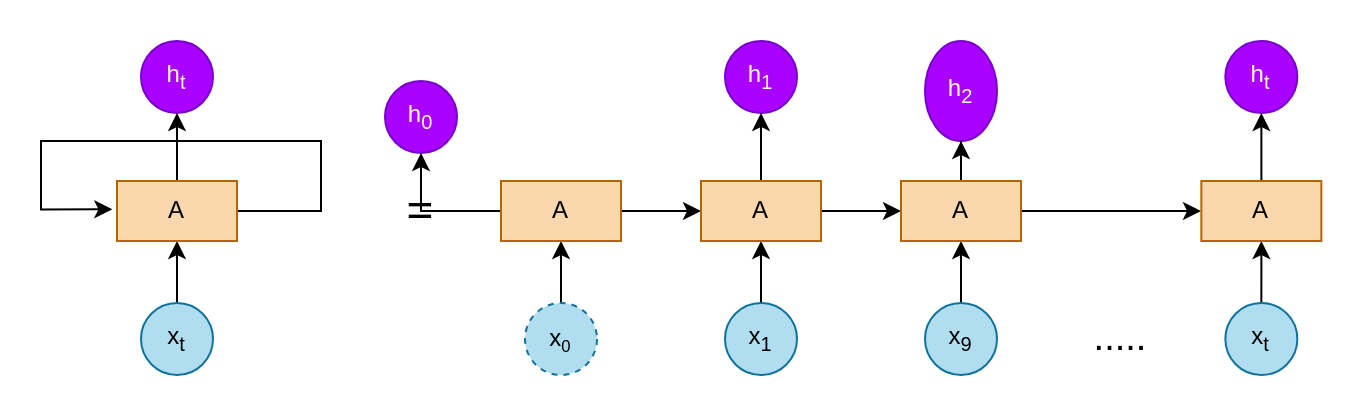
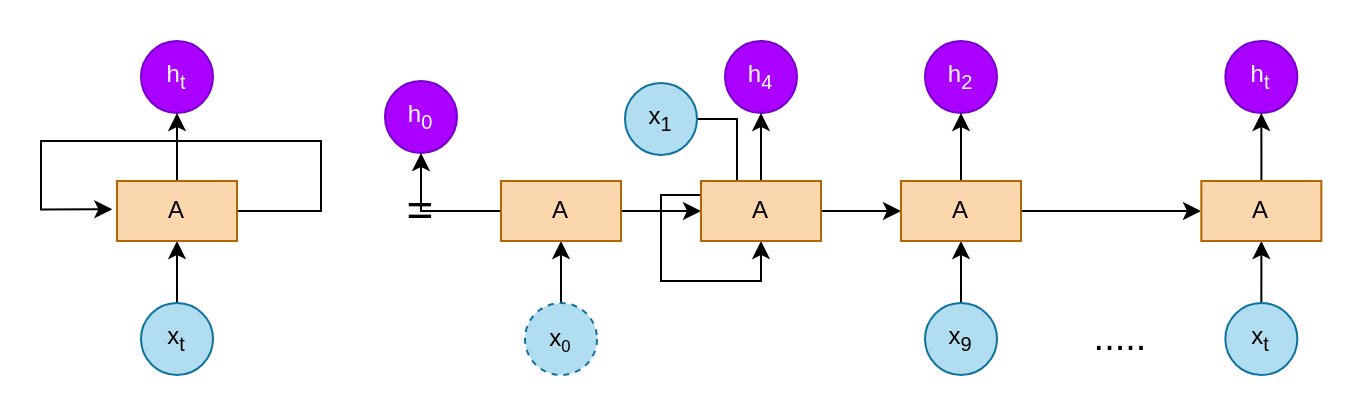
node "h1": label "h1" -> "h4"
node "h2": size 72x100 -> 72x72
node "x1": moved (761, 339) -> (661, 119)
